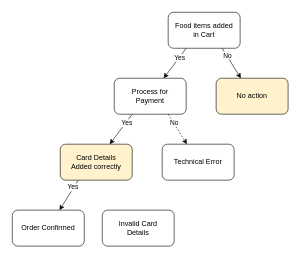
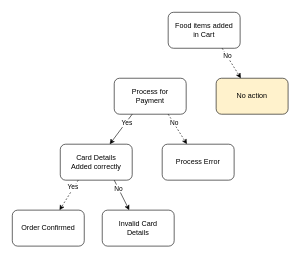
edge "Food items added in Cart" -> "Process for Payment": removed, label "Yes"
edge "Food items added in Cart" -> "No action": style solid -> dashed
node "Card Details Added correctly": fillcolor #fff2cc -> #ffffff
node "Technical Error": label "Technical Error" -> "Process Error"
edge "Card Details Added correctly" -> "Invalid Card Details": added, label "No"
edge "Card Details Added correctly" -> "Order Confirmed": style solid -> dashed
